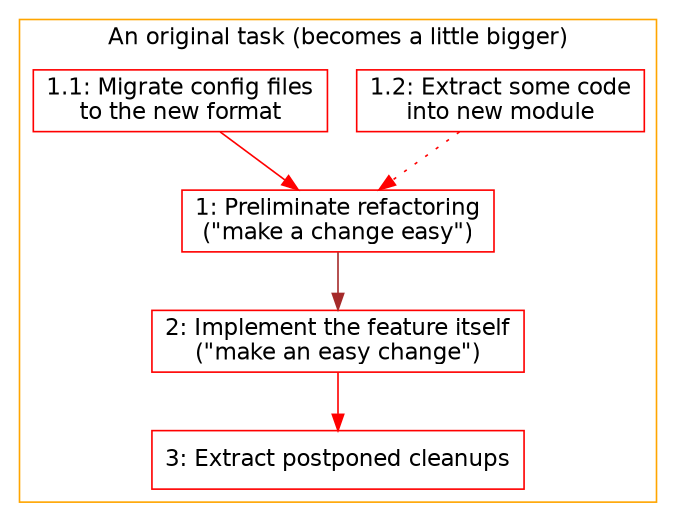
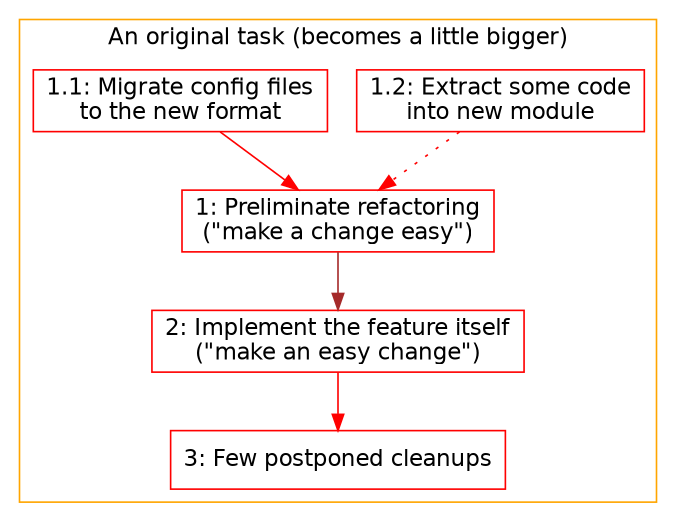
node "3: Extract postponed cleanups": label "3: Extract postponed cleanups" -> "3: Few postponed cleanups"
